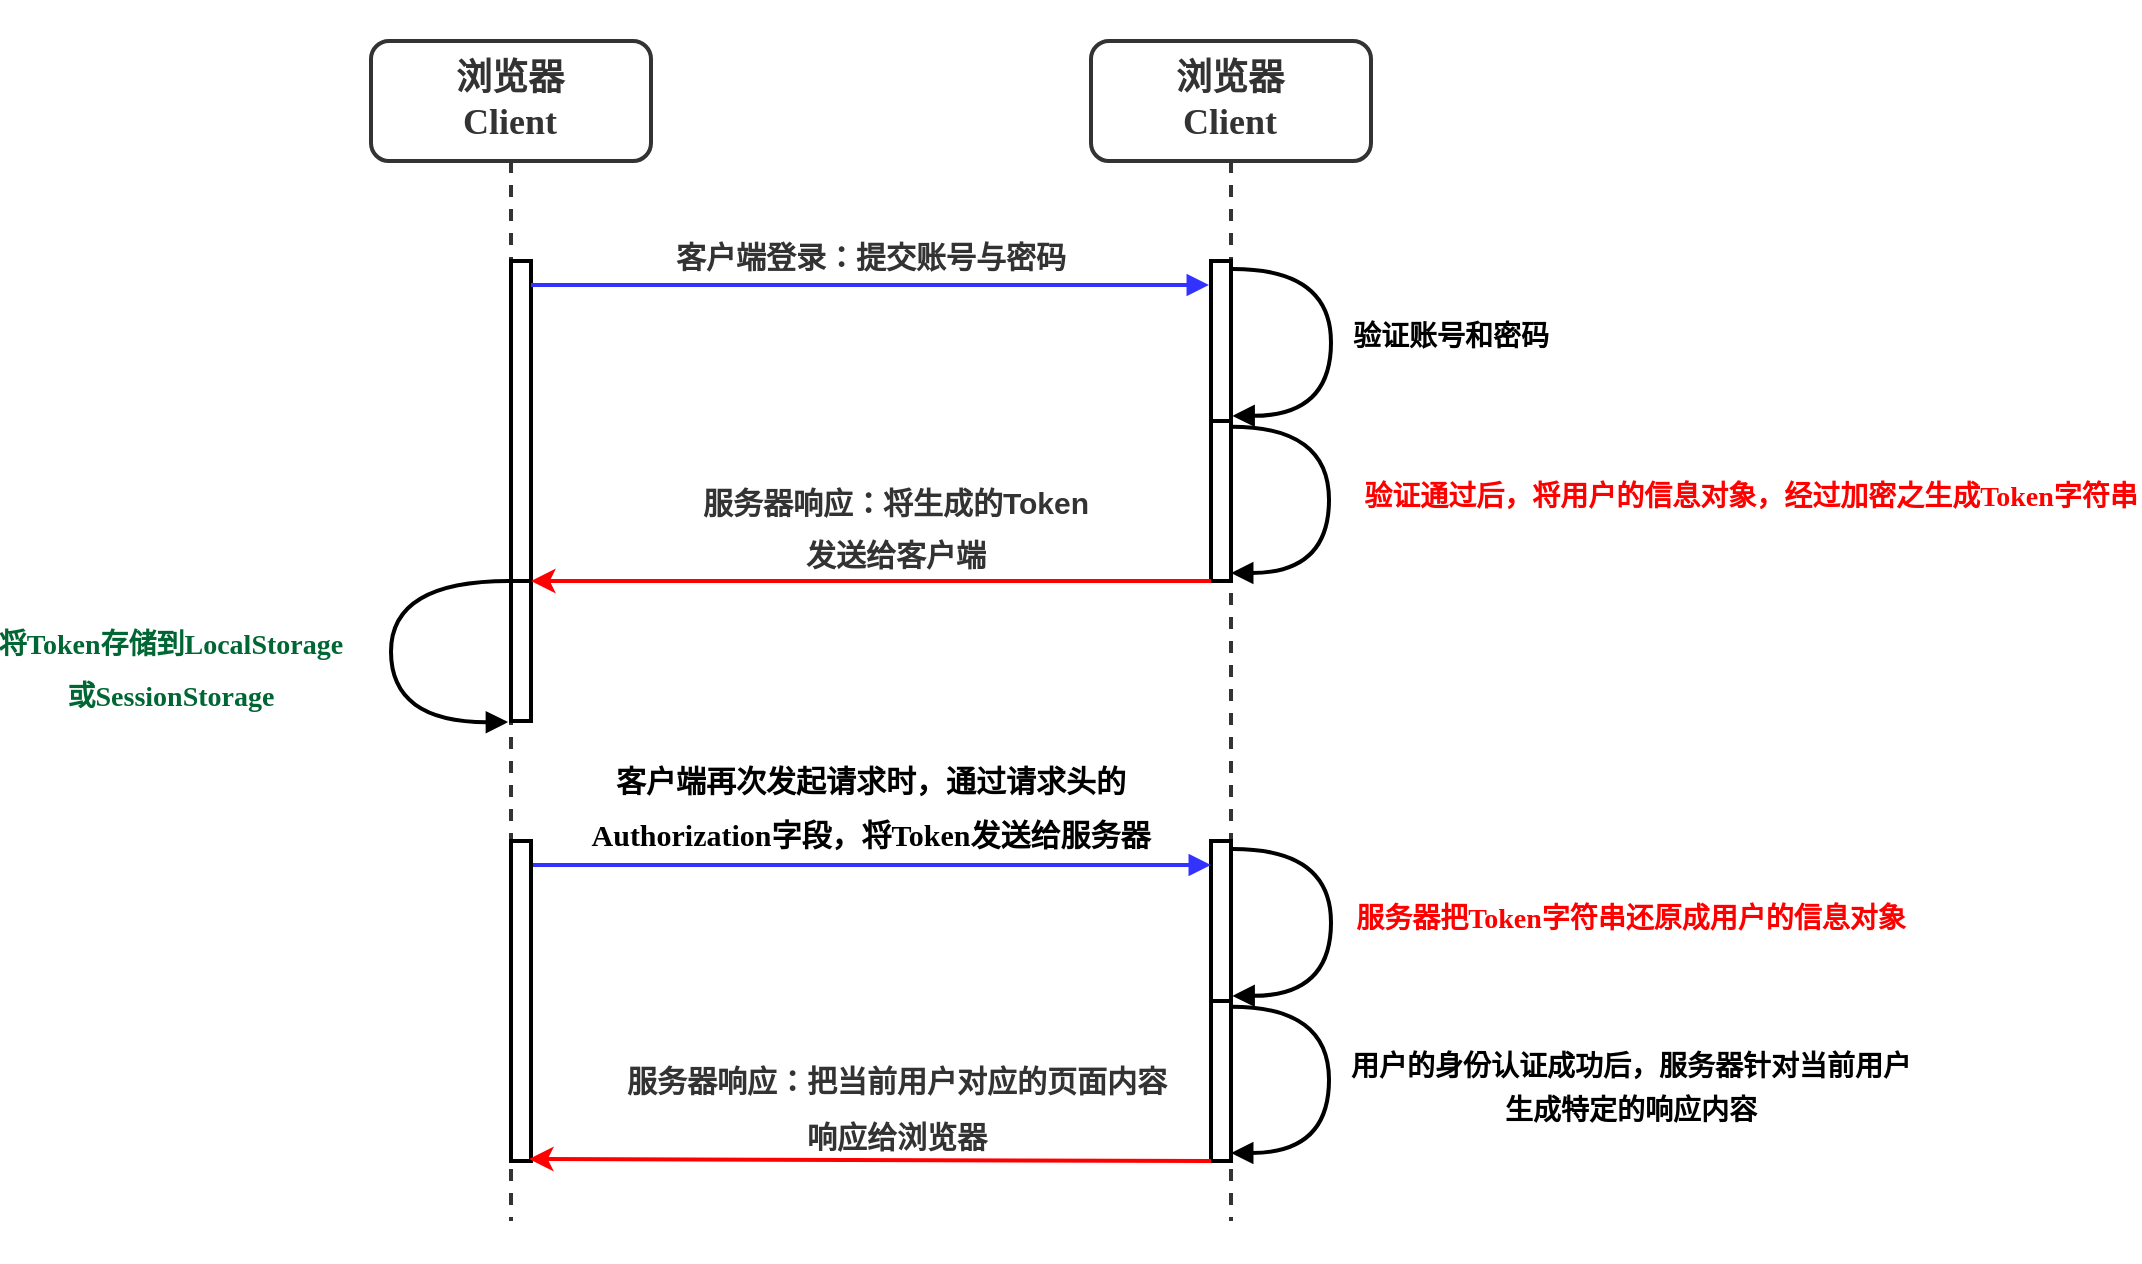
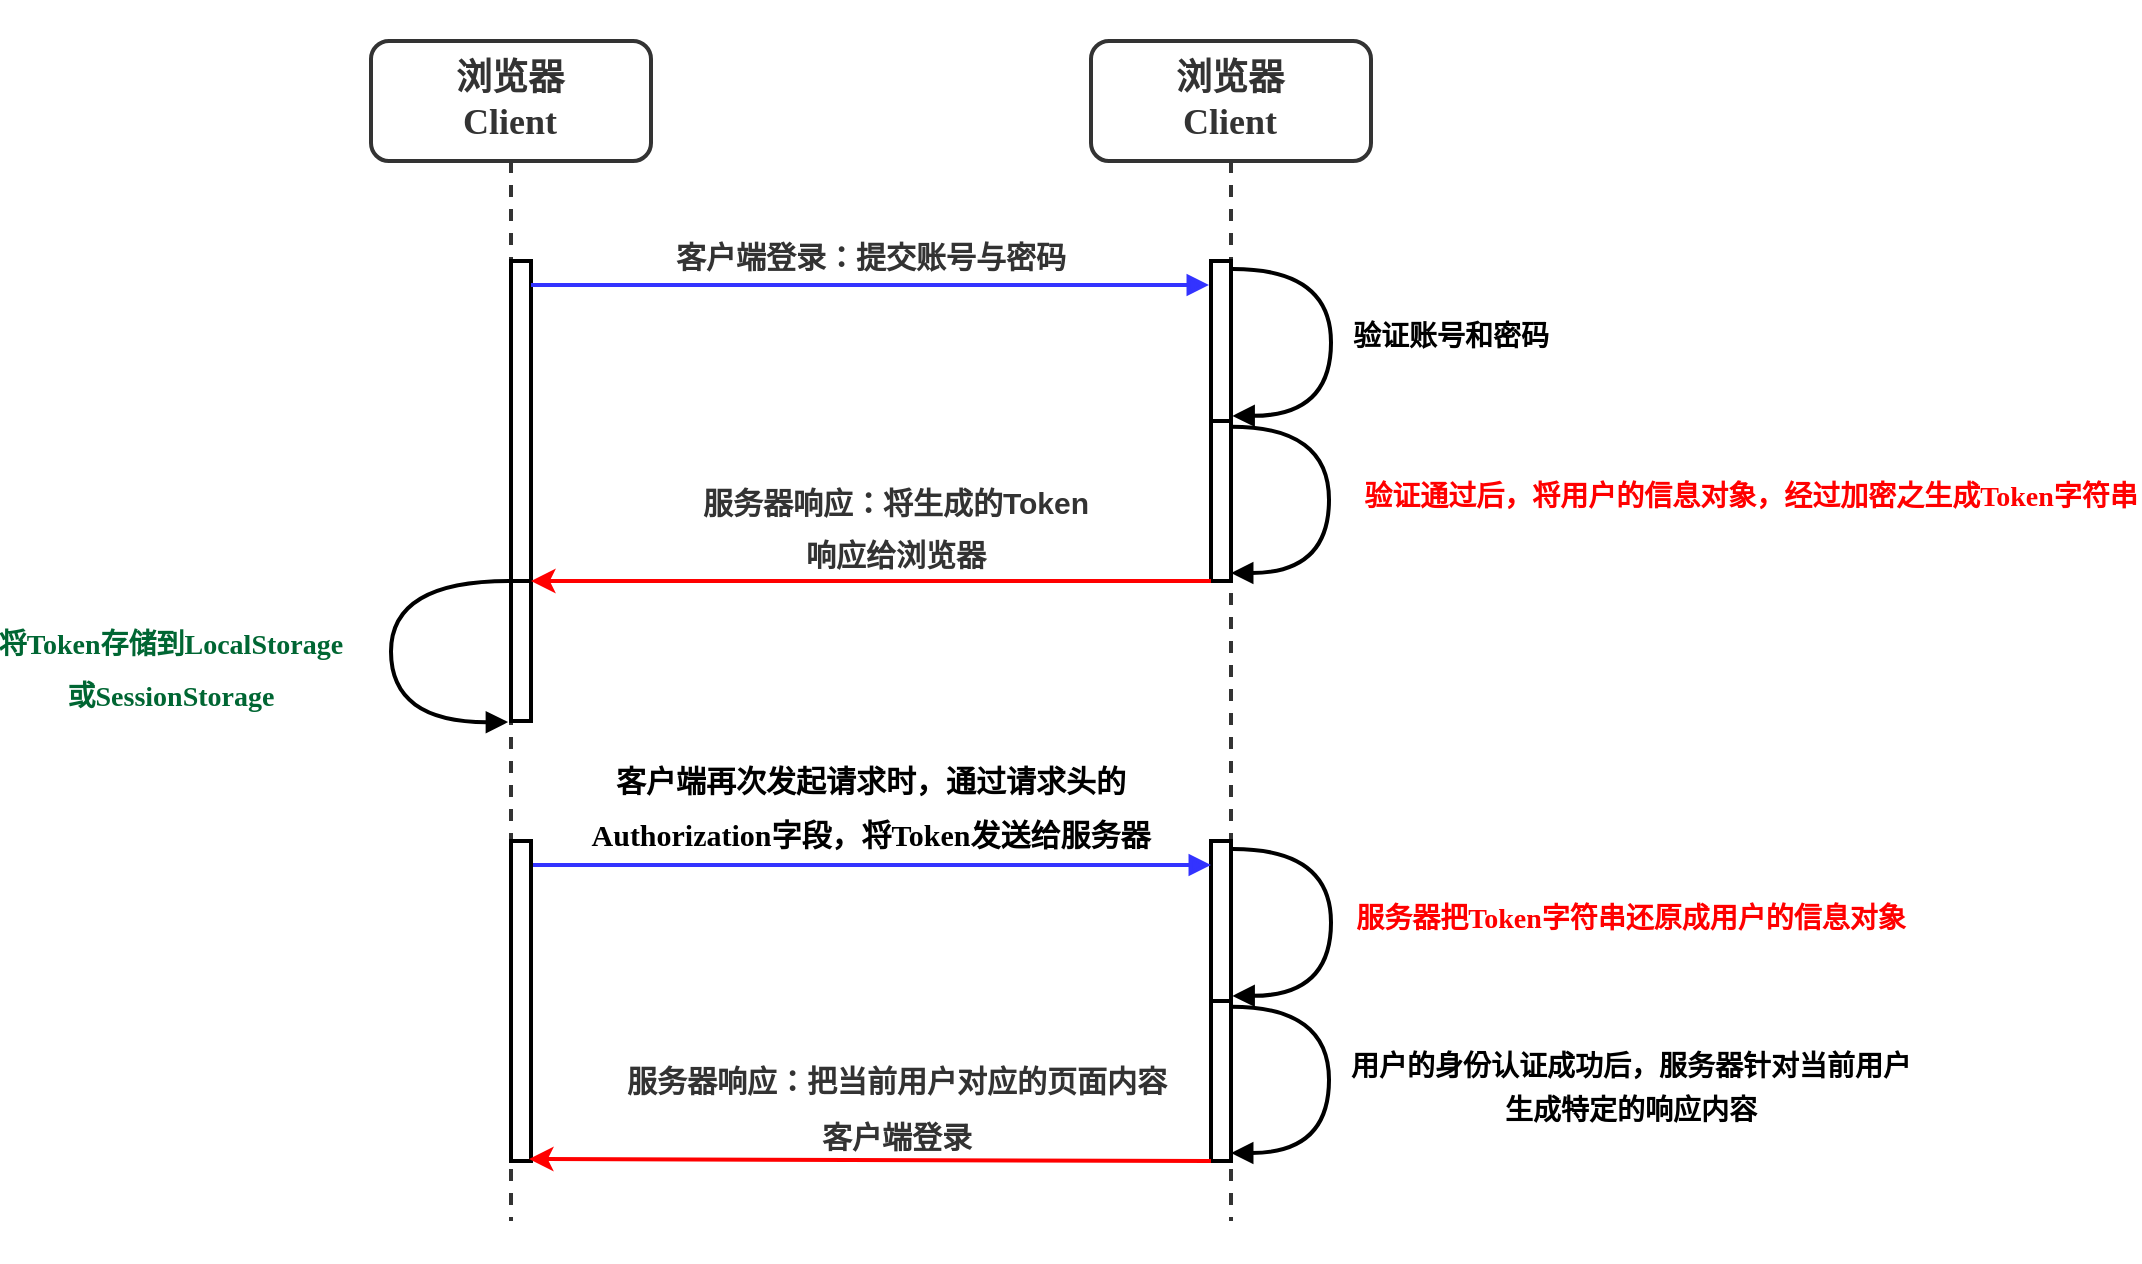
node "服务器响应：将生成的Token 发送给客户端": label "服务器响应：将生成的Token 发送给客户端" -> "服务器响应：将生成的Token 响应给浏览器"
node "服务器响应：把当前用户对应的页面内容 响应给浏览器": label "服务器响应：把当前用户对应的页面内容 响应给浏览器" -> "服务器响应：把当前用户对应的页面内容 客户端登录"
